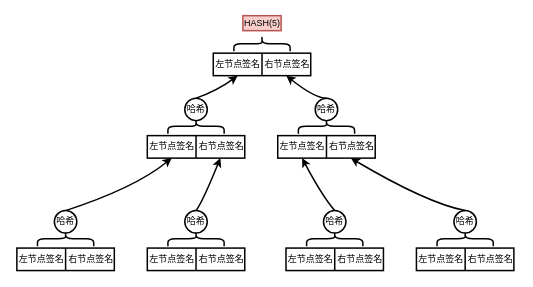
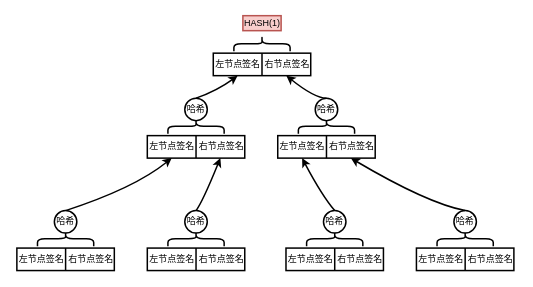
node "HASH(5)": label "HASH(5)" -> "HASH(1)"
